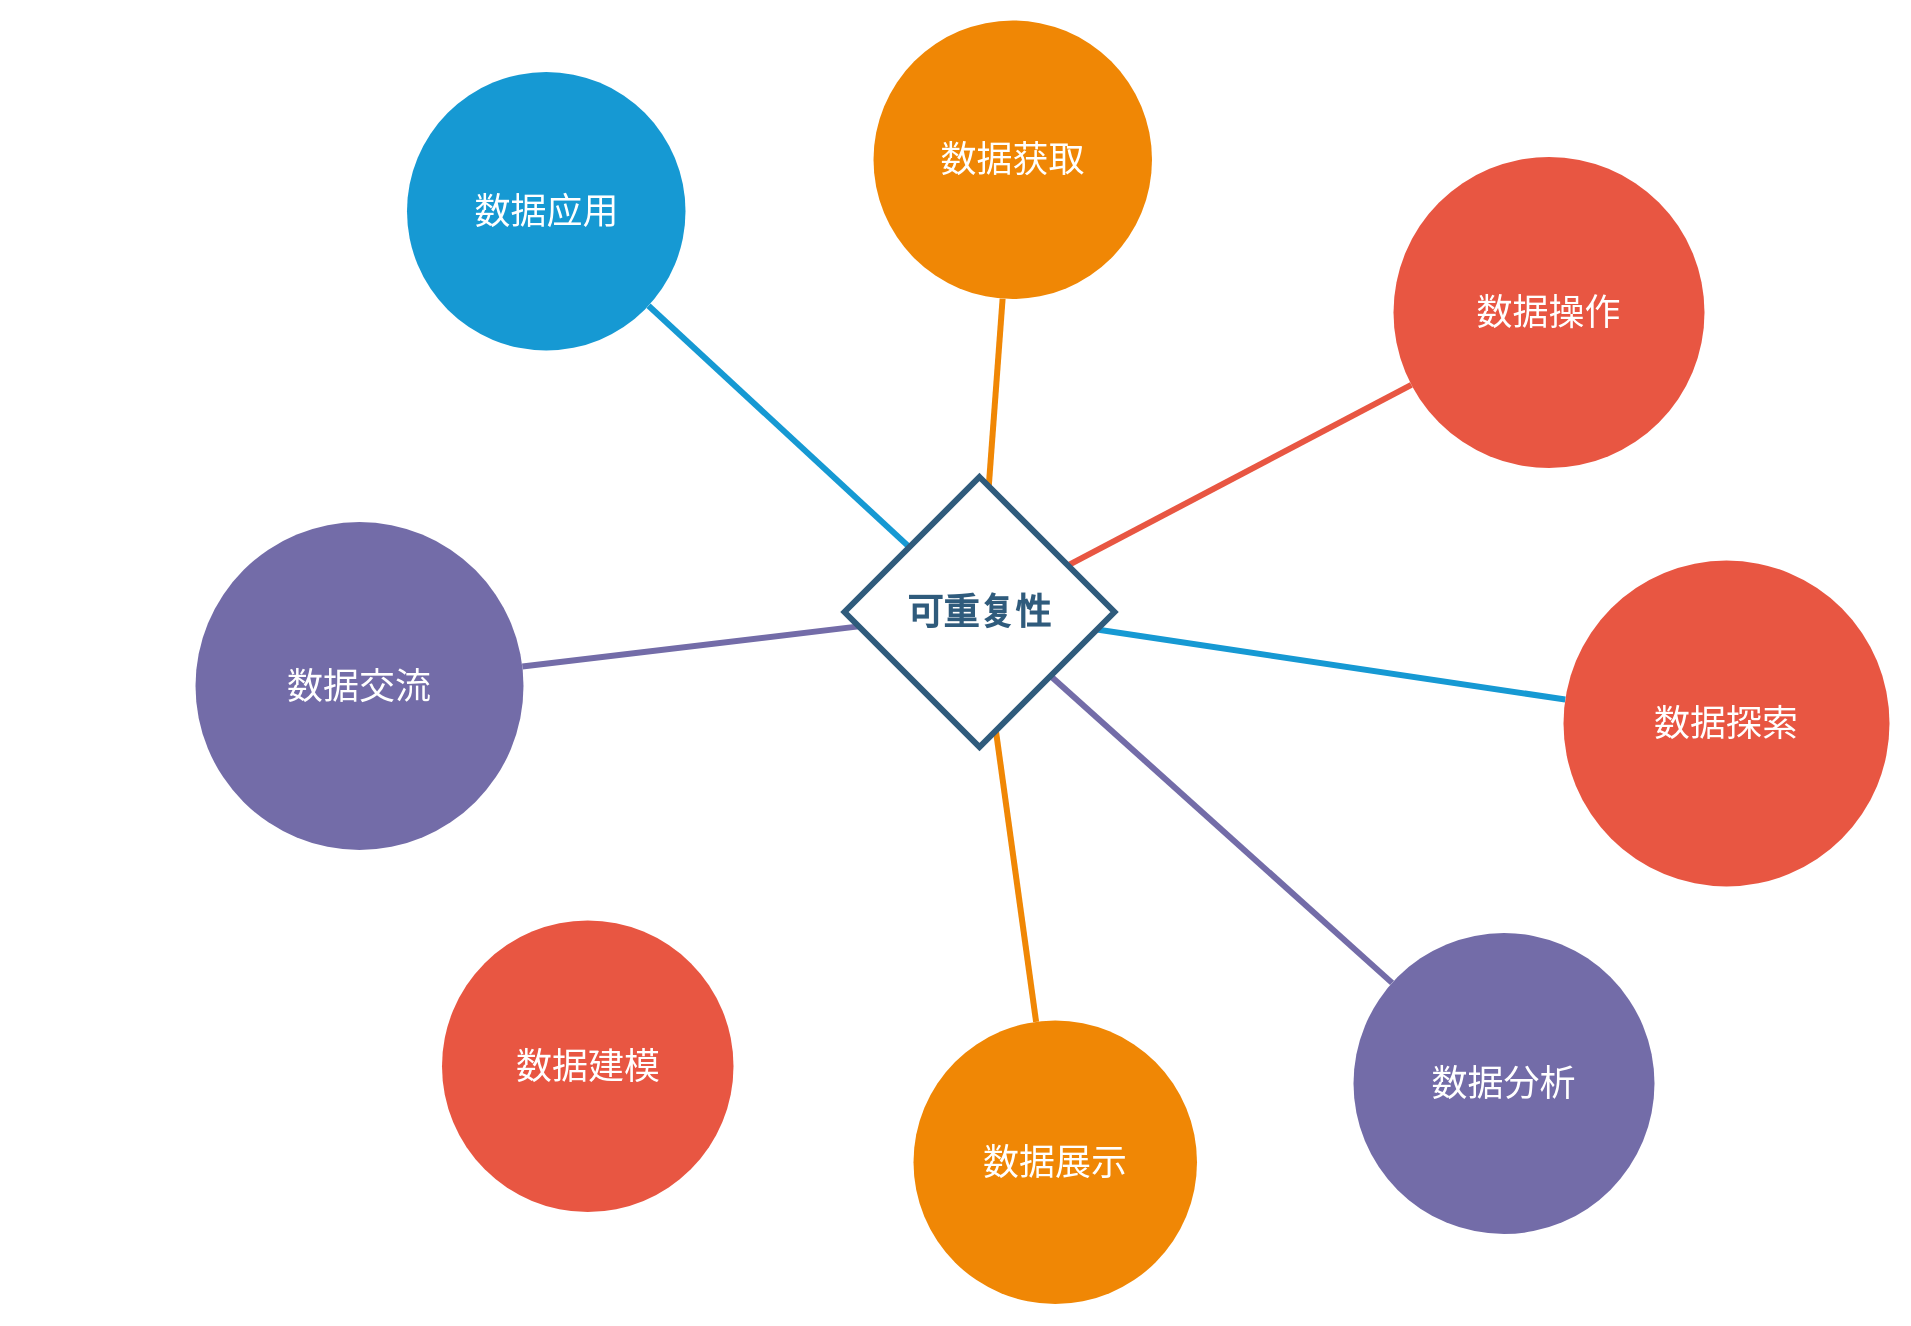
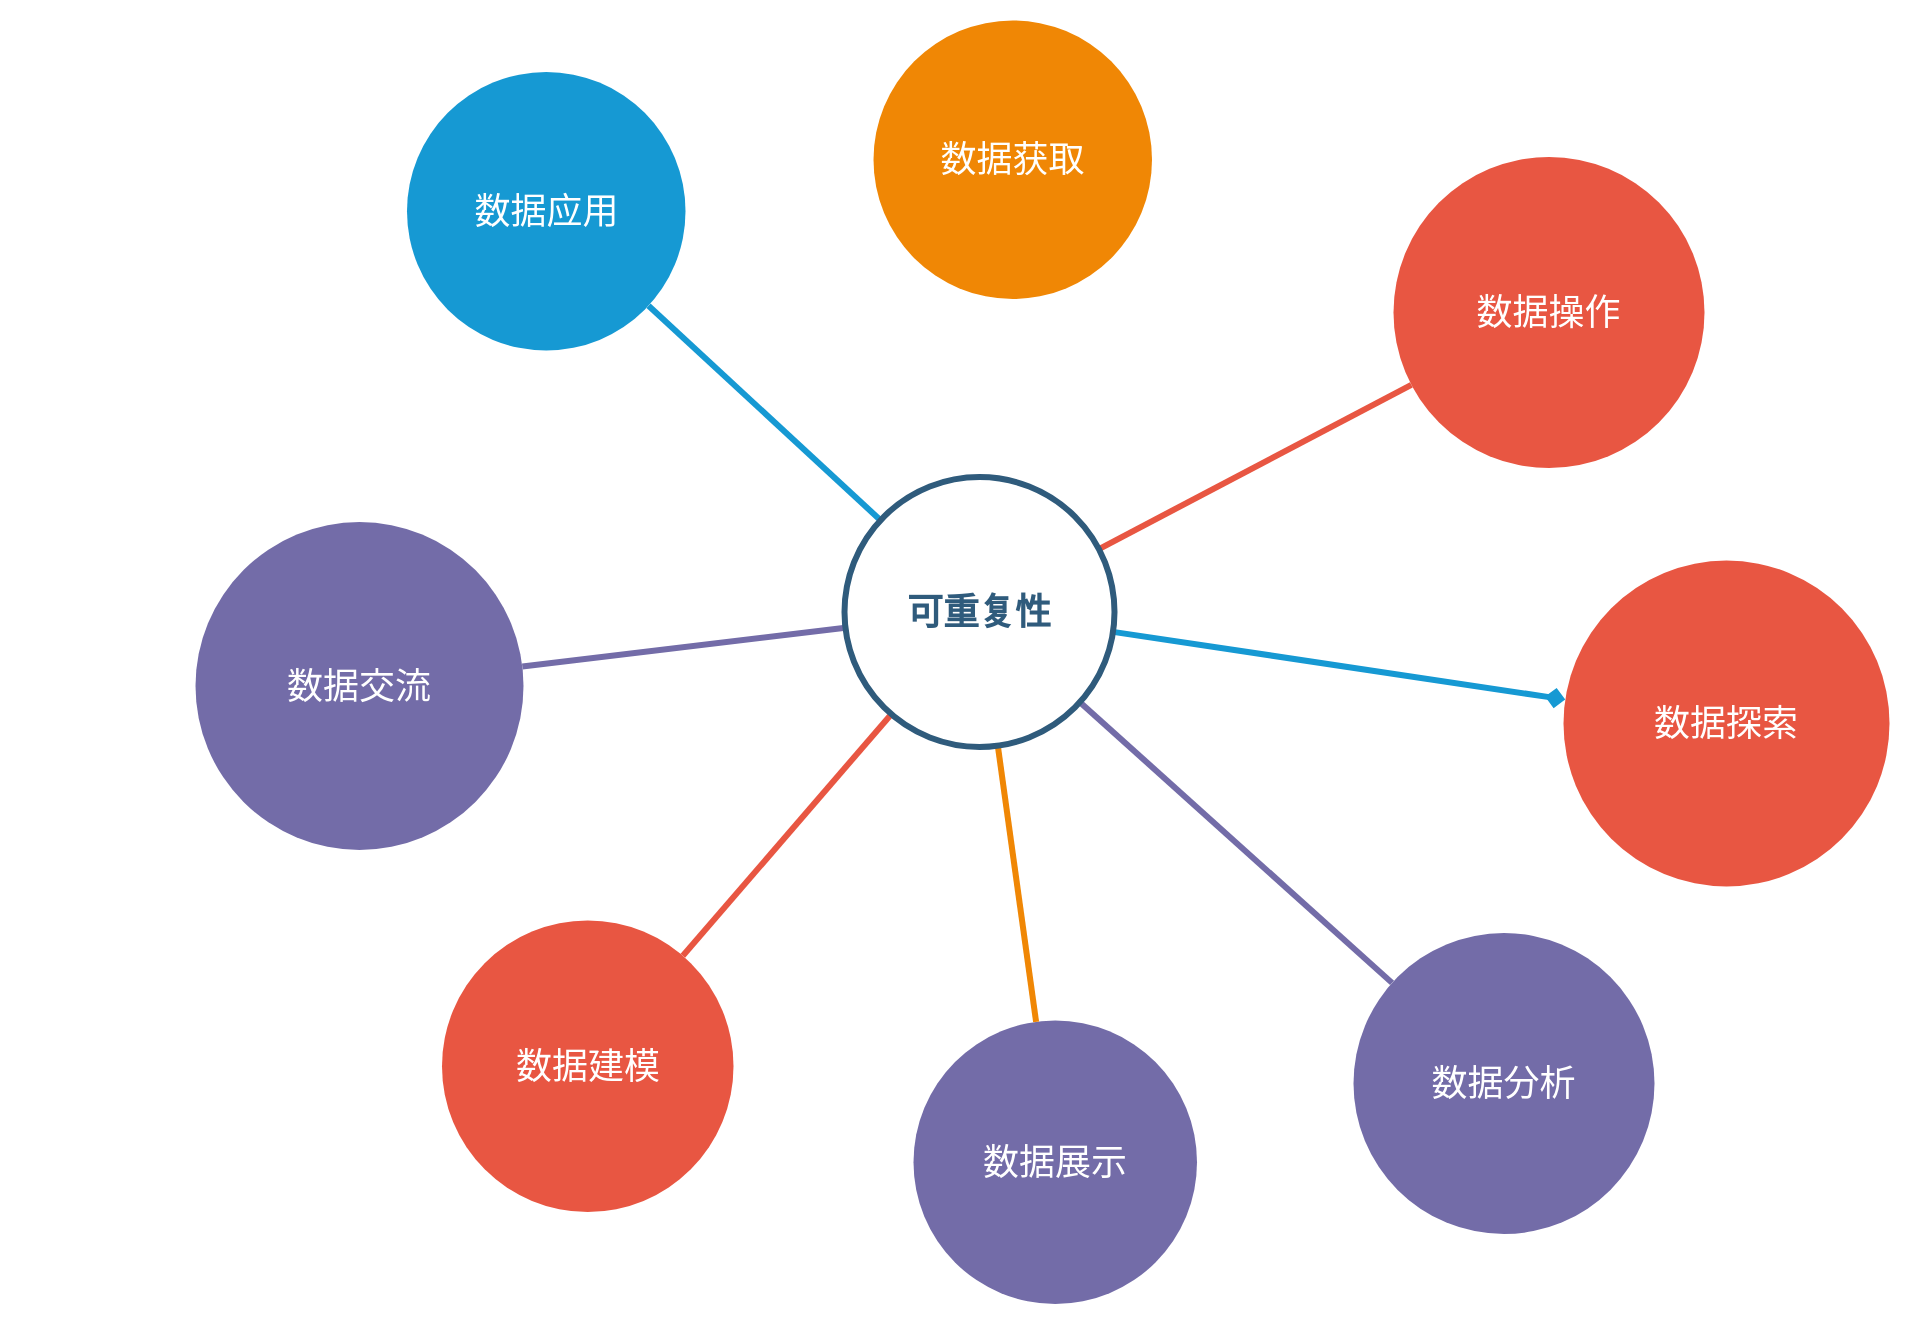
edge "数据获取" -- "可重复性": removed
node "可重复性": shape diamond -> ellipse
edge "可重复性" -- "数据探索": arrowhead none -> diamond
edge "可重复性" -- "数据建模": added
node "数据展示": fillcolor #f08705 -> #736ca8
